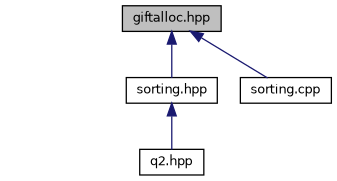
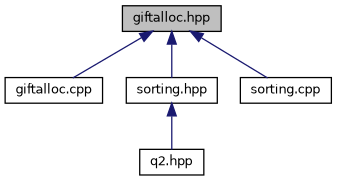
node "giftalloc.cpp": added
